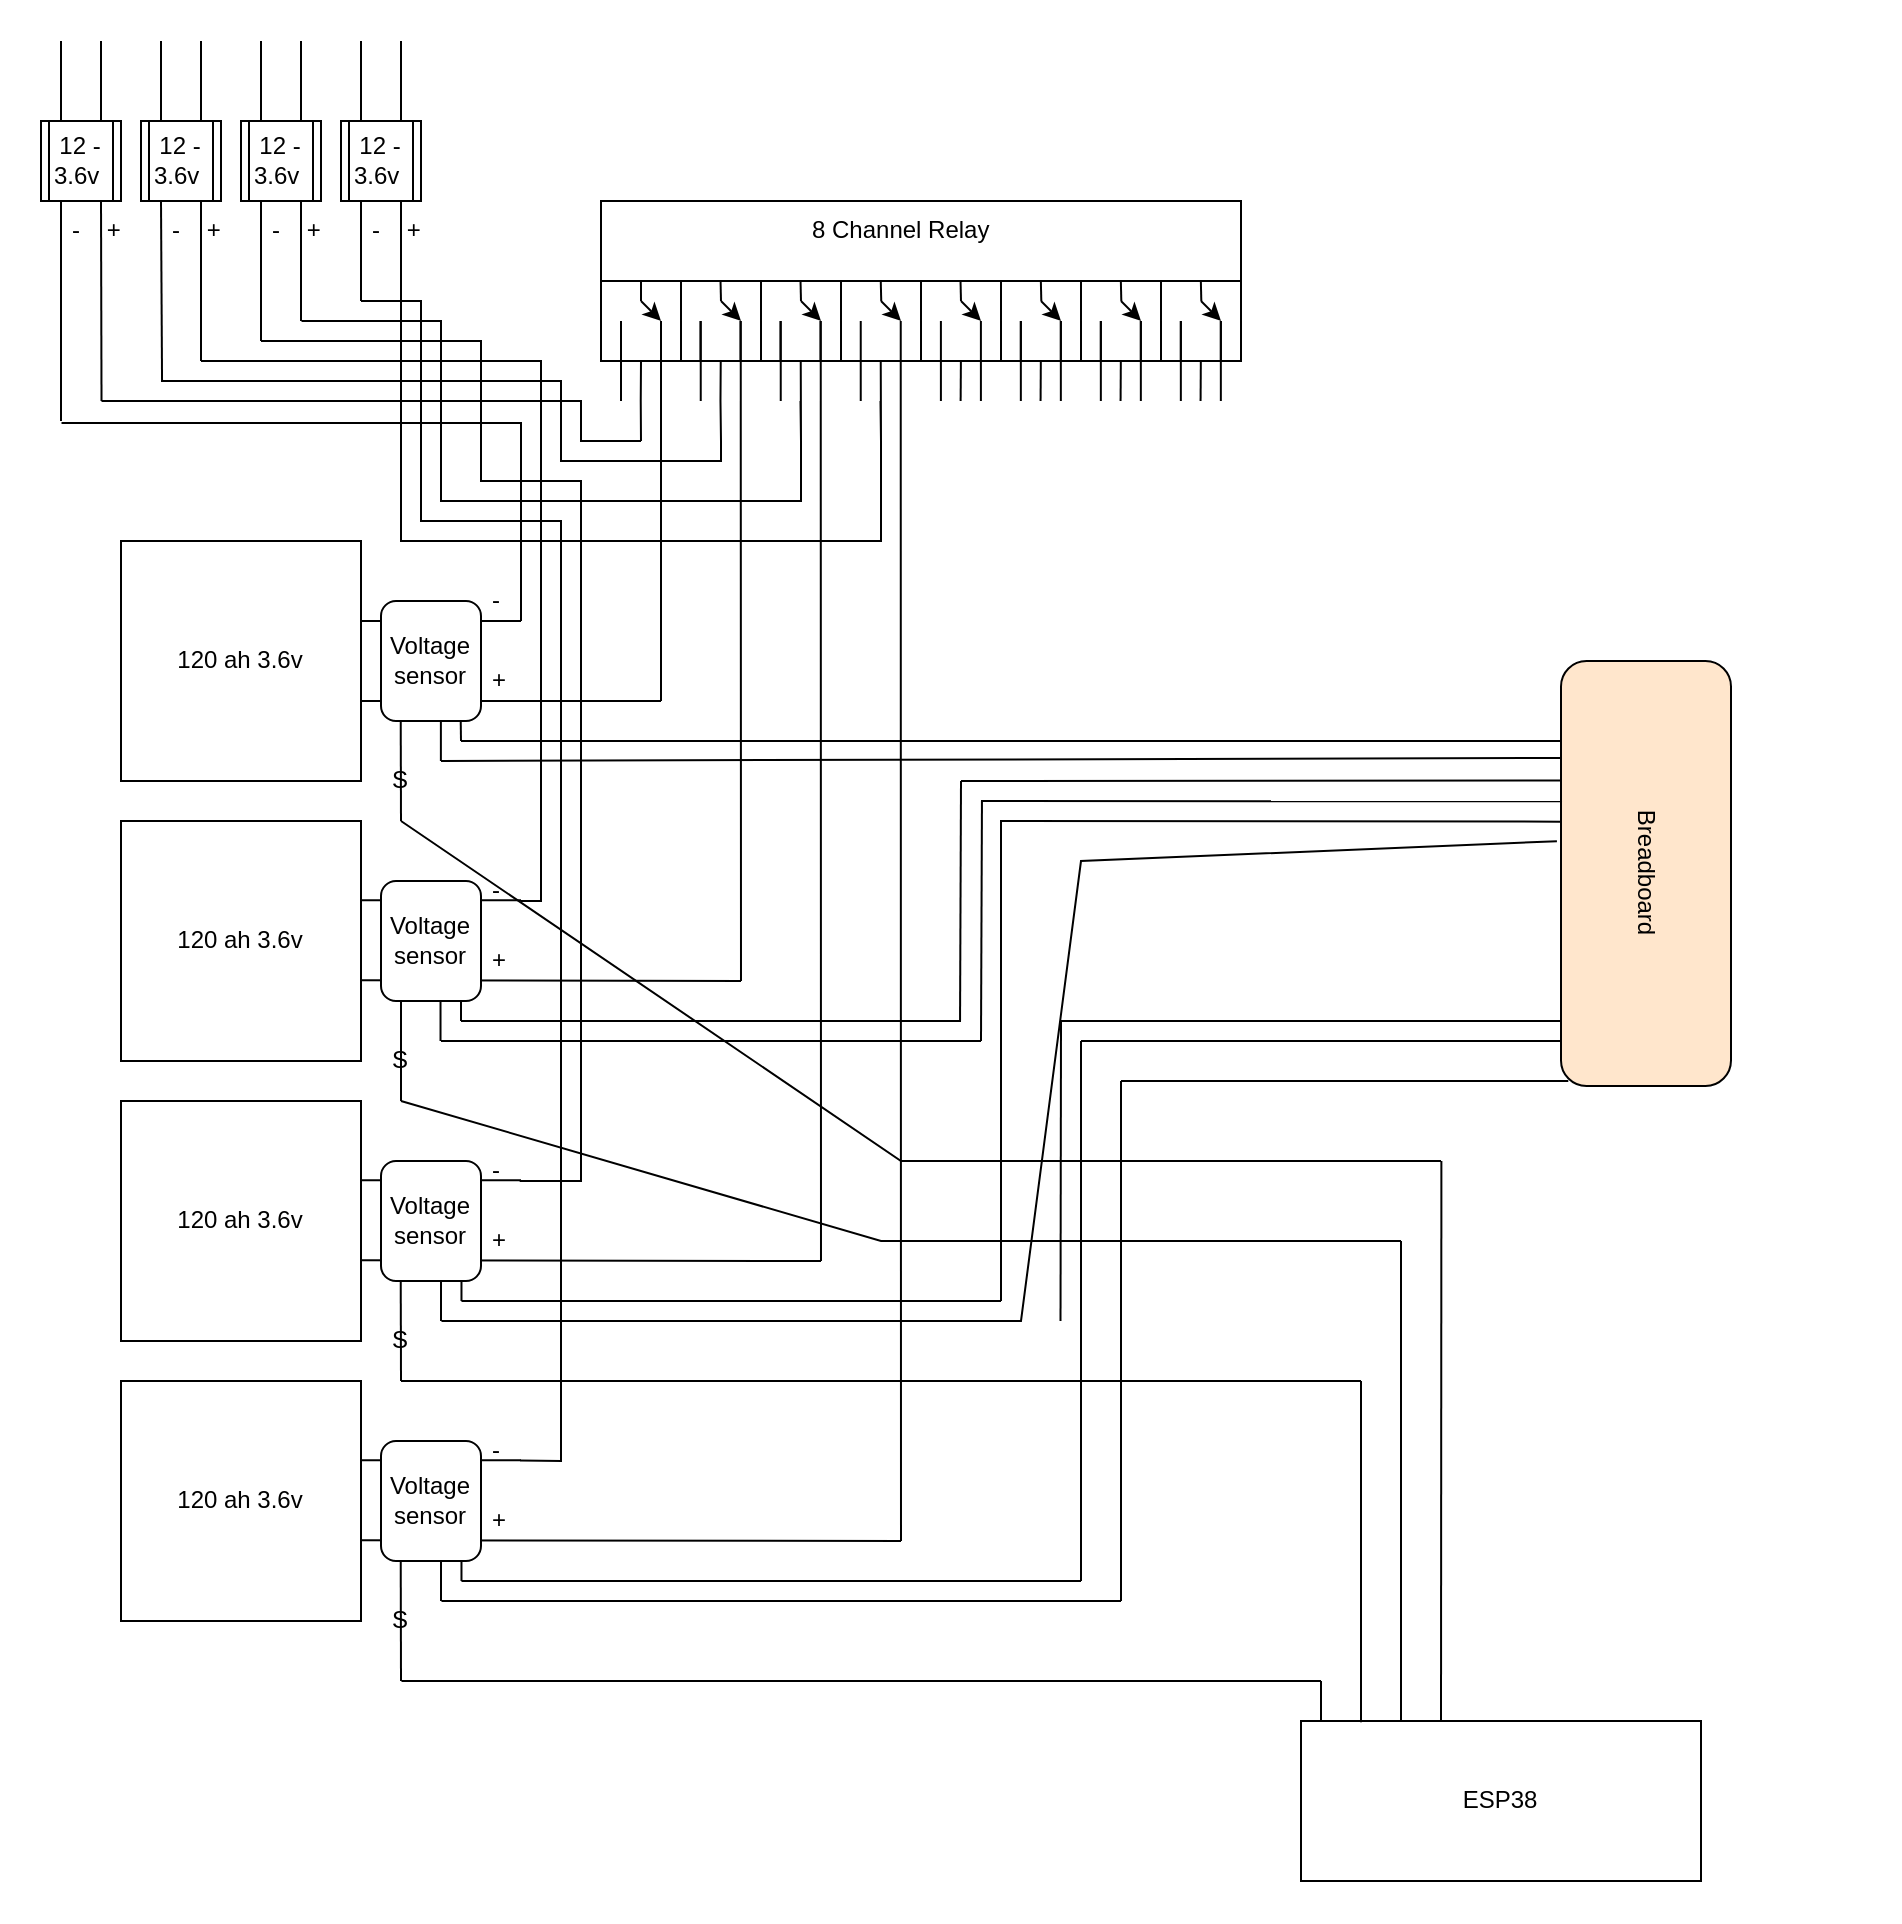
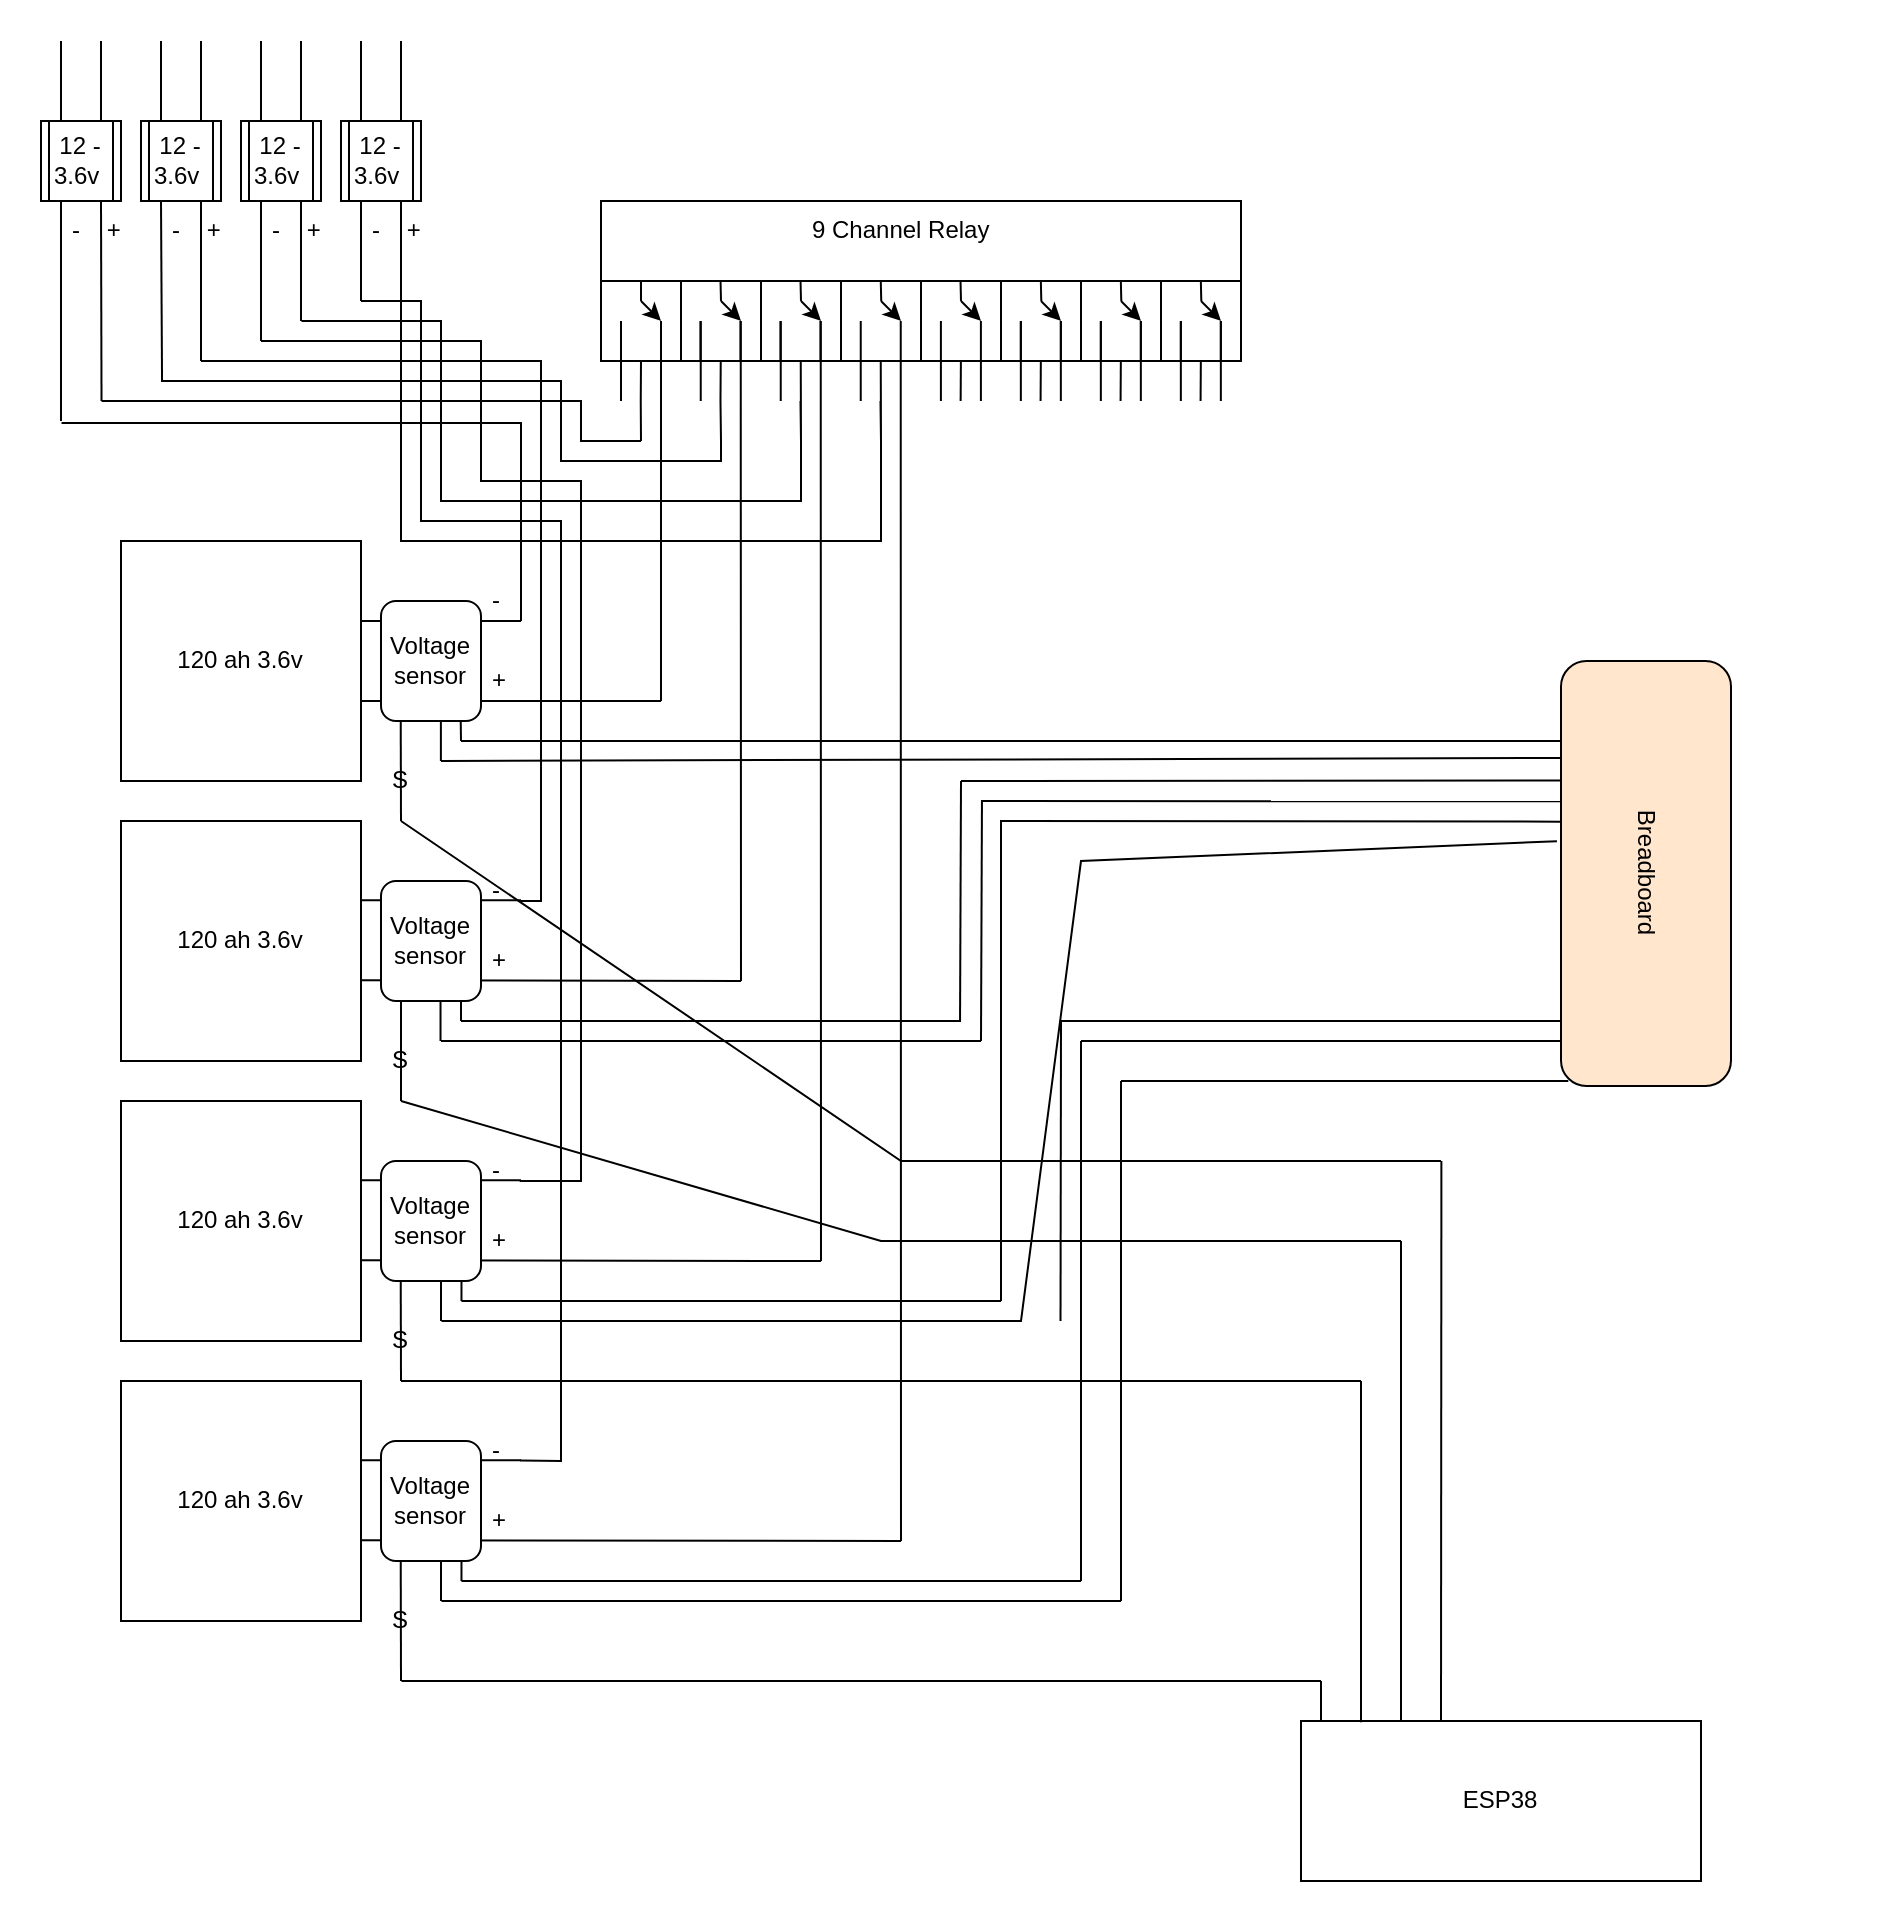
node "8 Channel Relay": label "8 Channel Relay" -> "9 Channel Relay"
